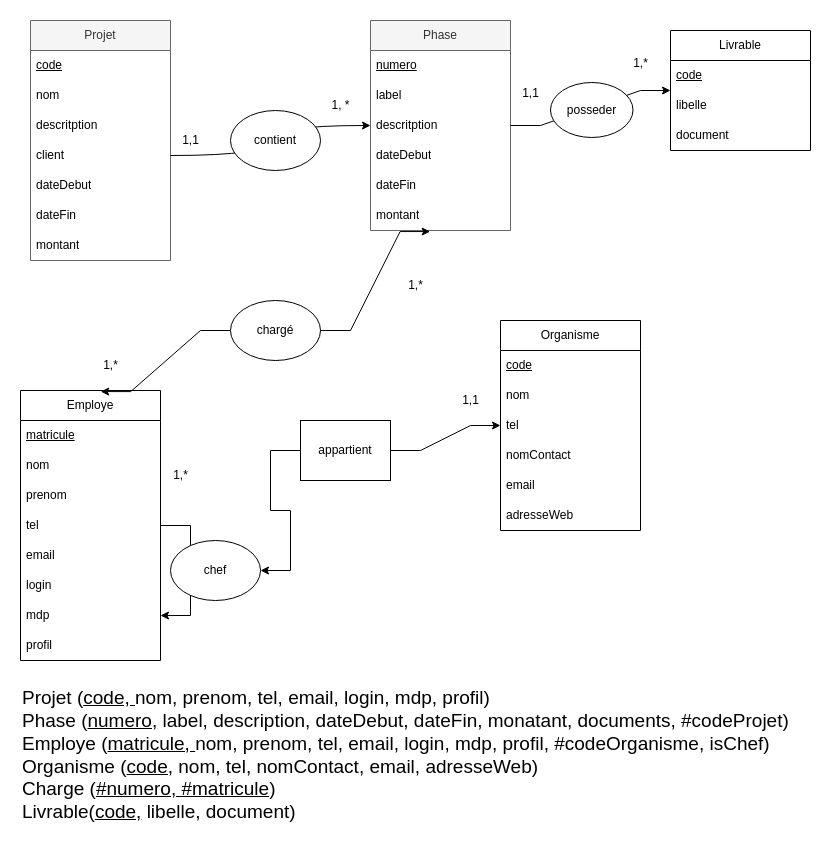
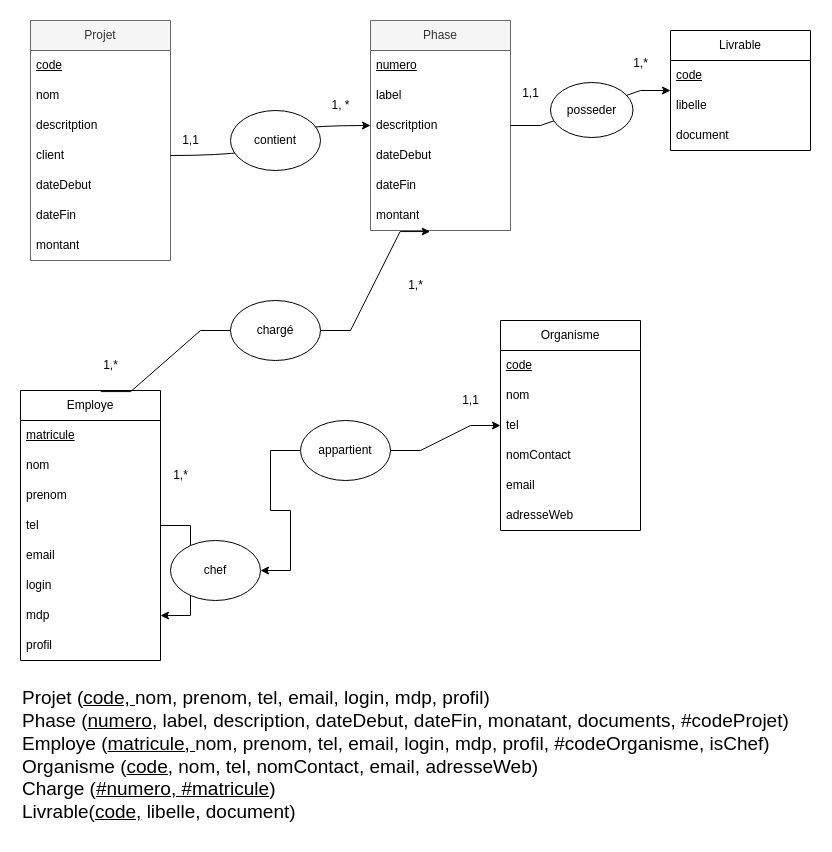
edge "chargé" -> "Employe": arrowhead classic -> none
node "appartient": shape rectangle -> ellipse
